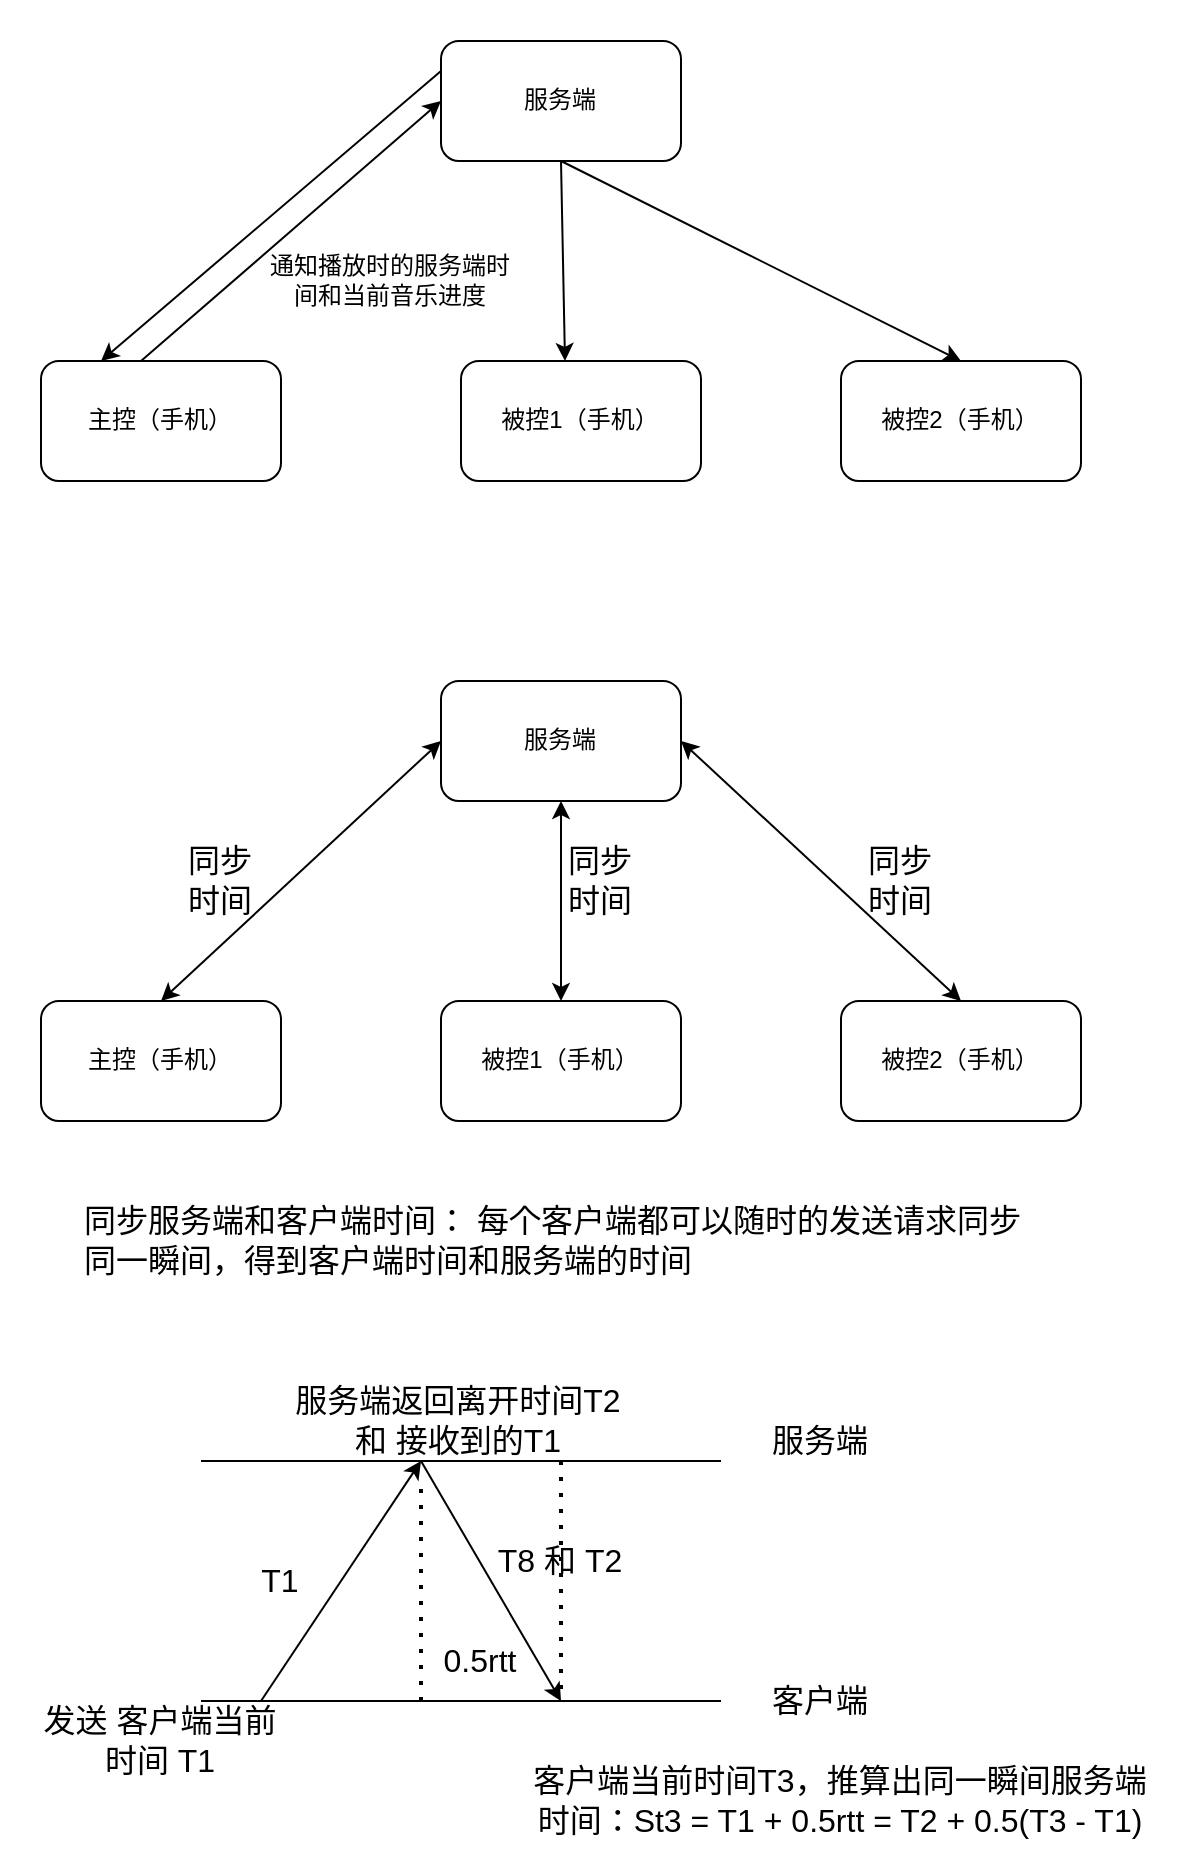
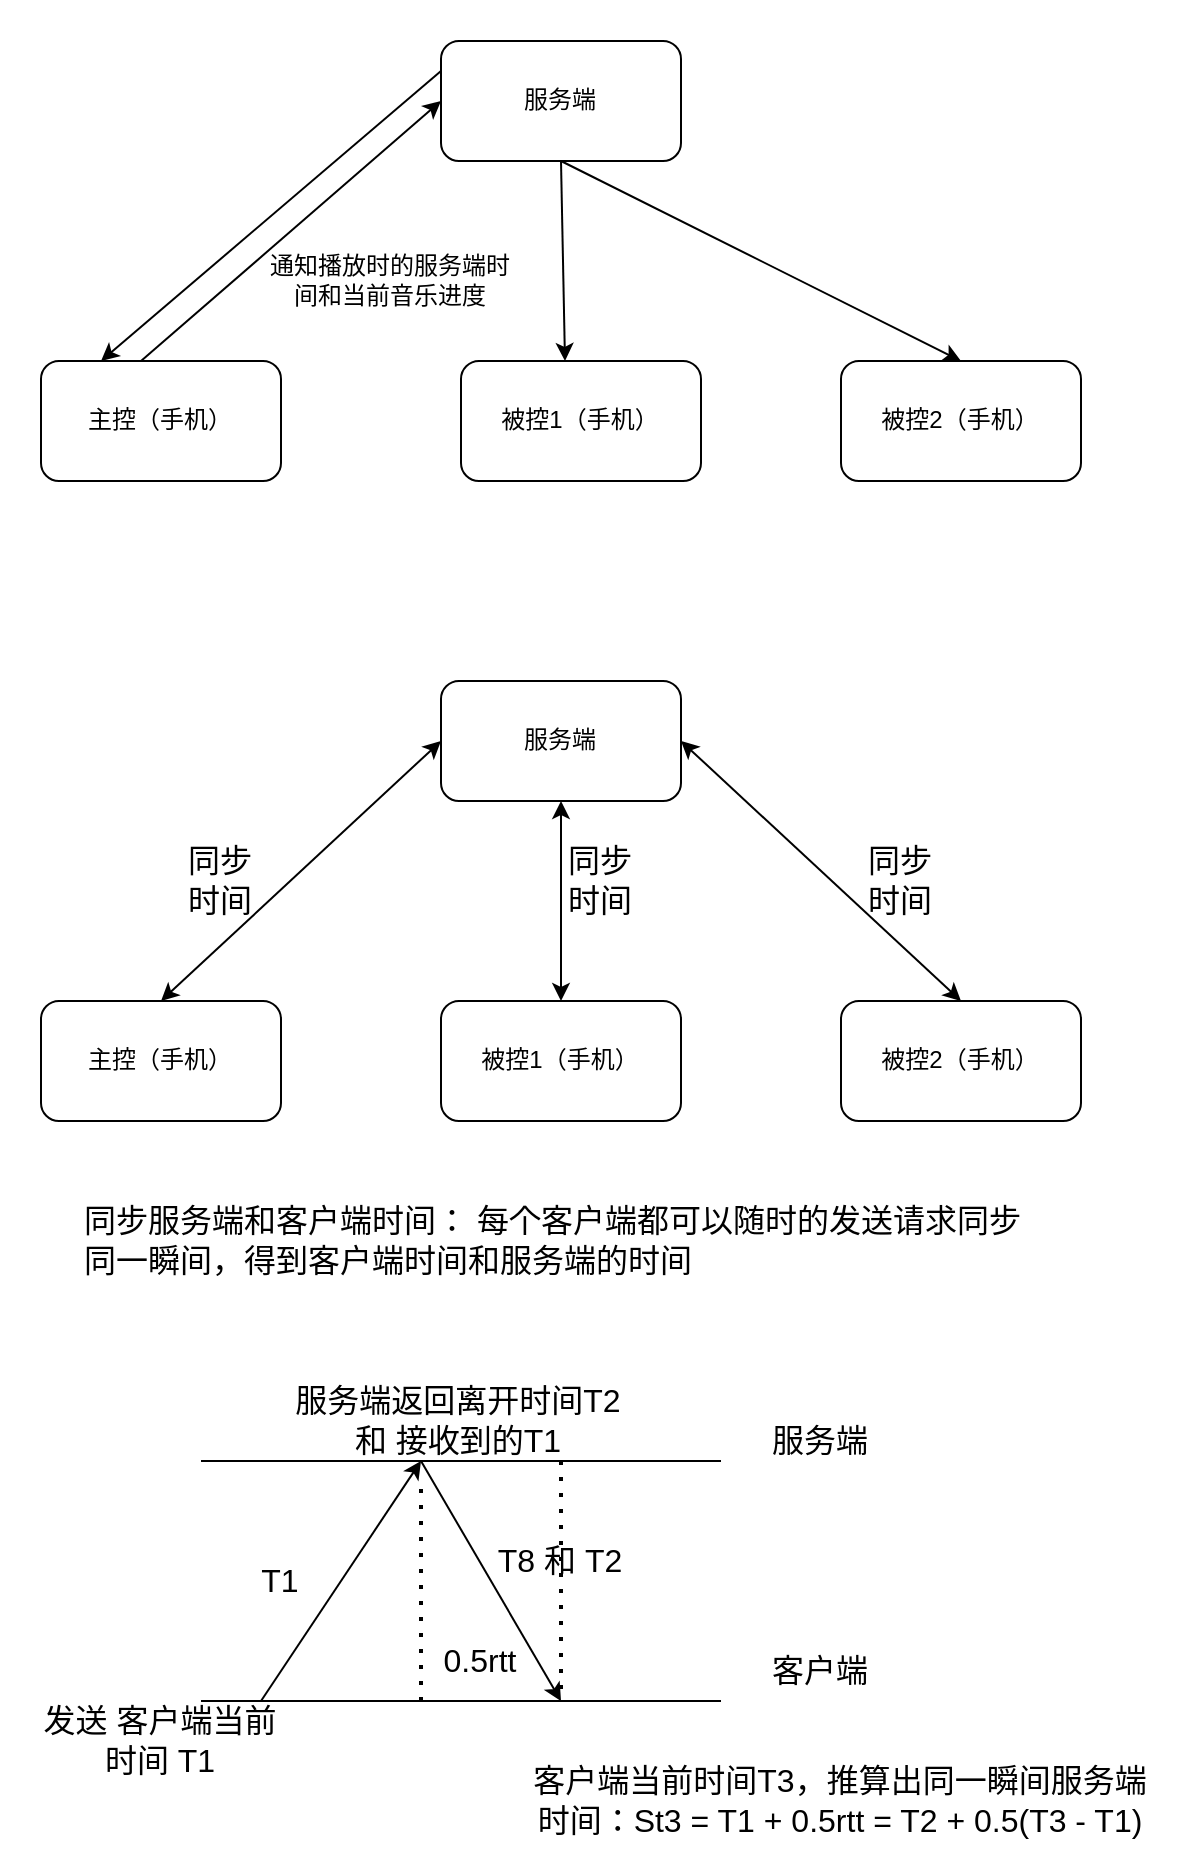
node "客户端": moved (821, 1701) -> (821, 1671)
